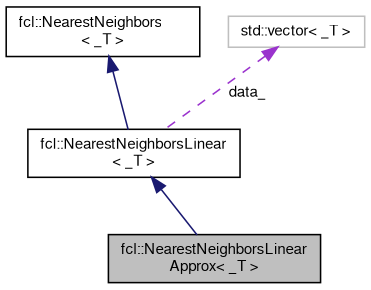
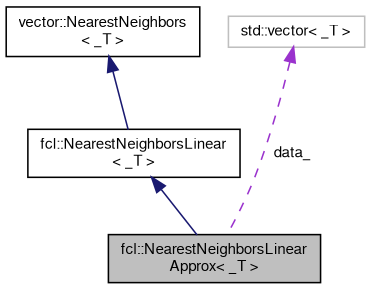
node "fcl::NearestNeighbors < _T >": label "fcl::NearestNeighbors < _T >" -> "vector::NearestNeighbors < _T >"
edge "fcl::NearestNeighborsLinear < _T >" -> "std::vector< _T >": now "fcl::NearestNeighborsLinear Approx< _T >" -> "std::vector< _T >"
